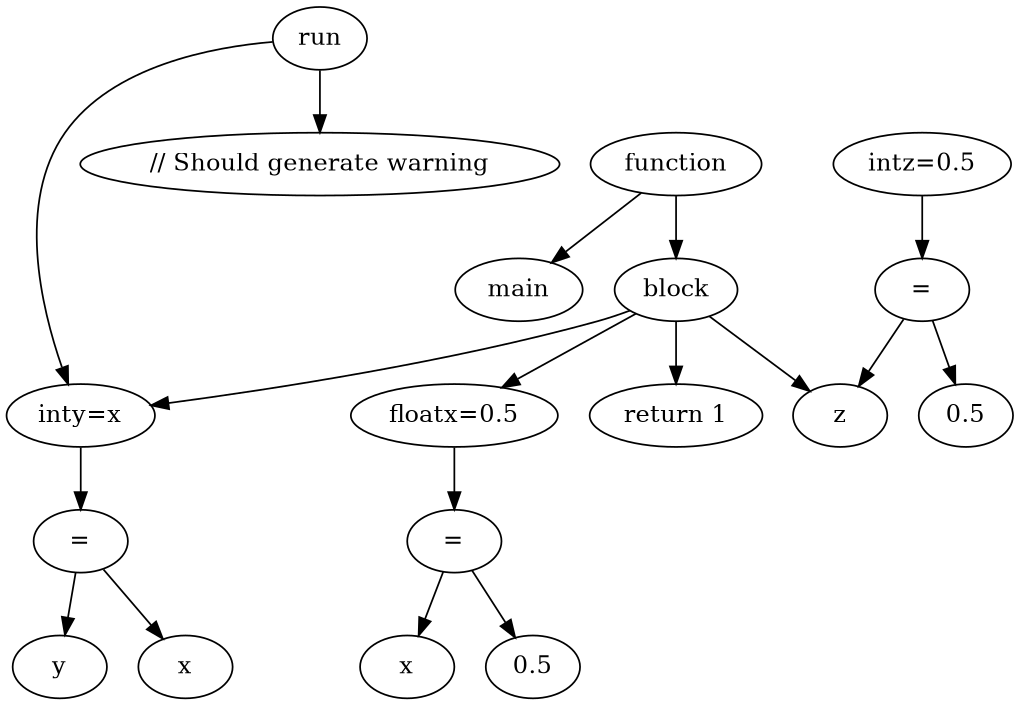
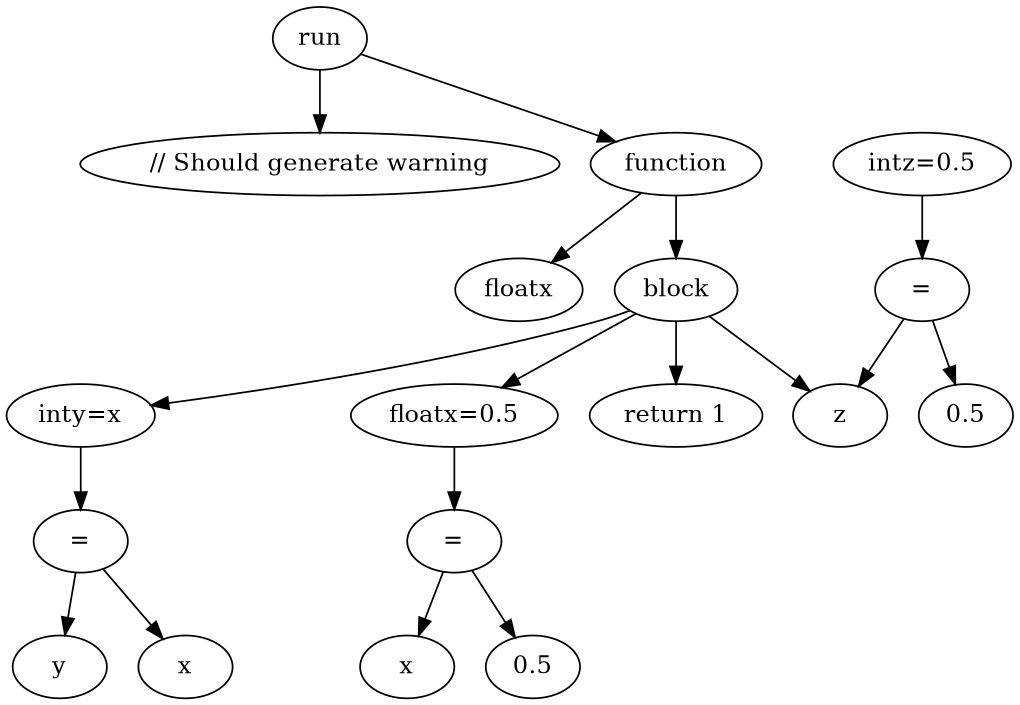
edge "run" -> "inty=x": now "run" -> "function"
node "main": label "main" -> "floatx"
